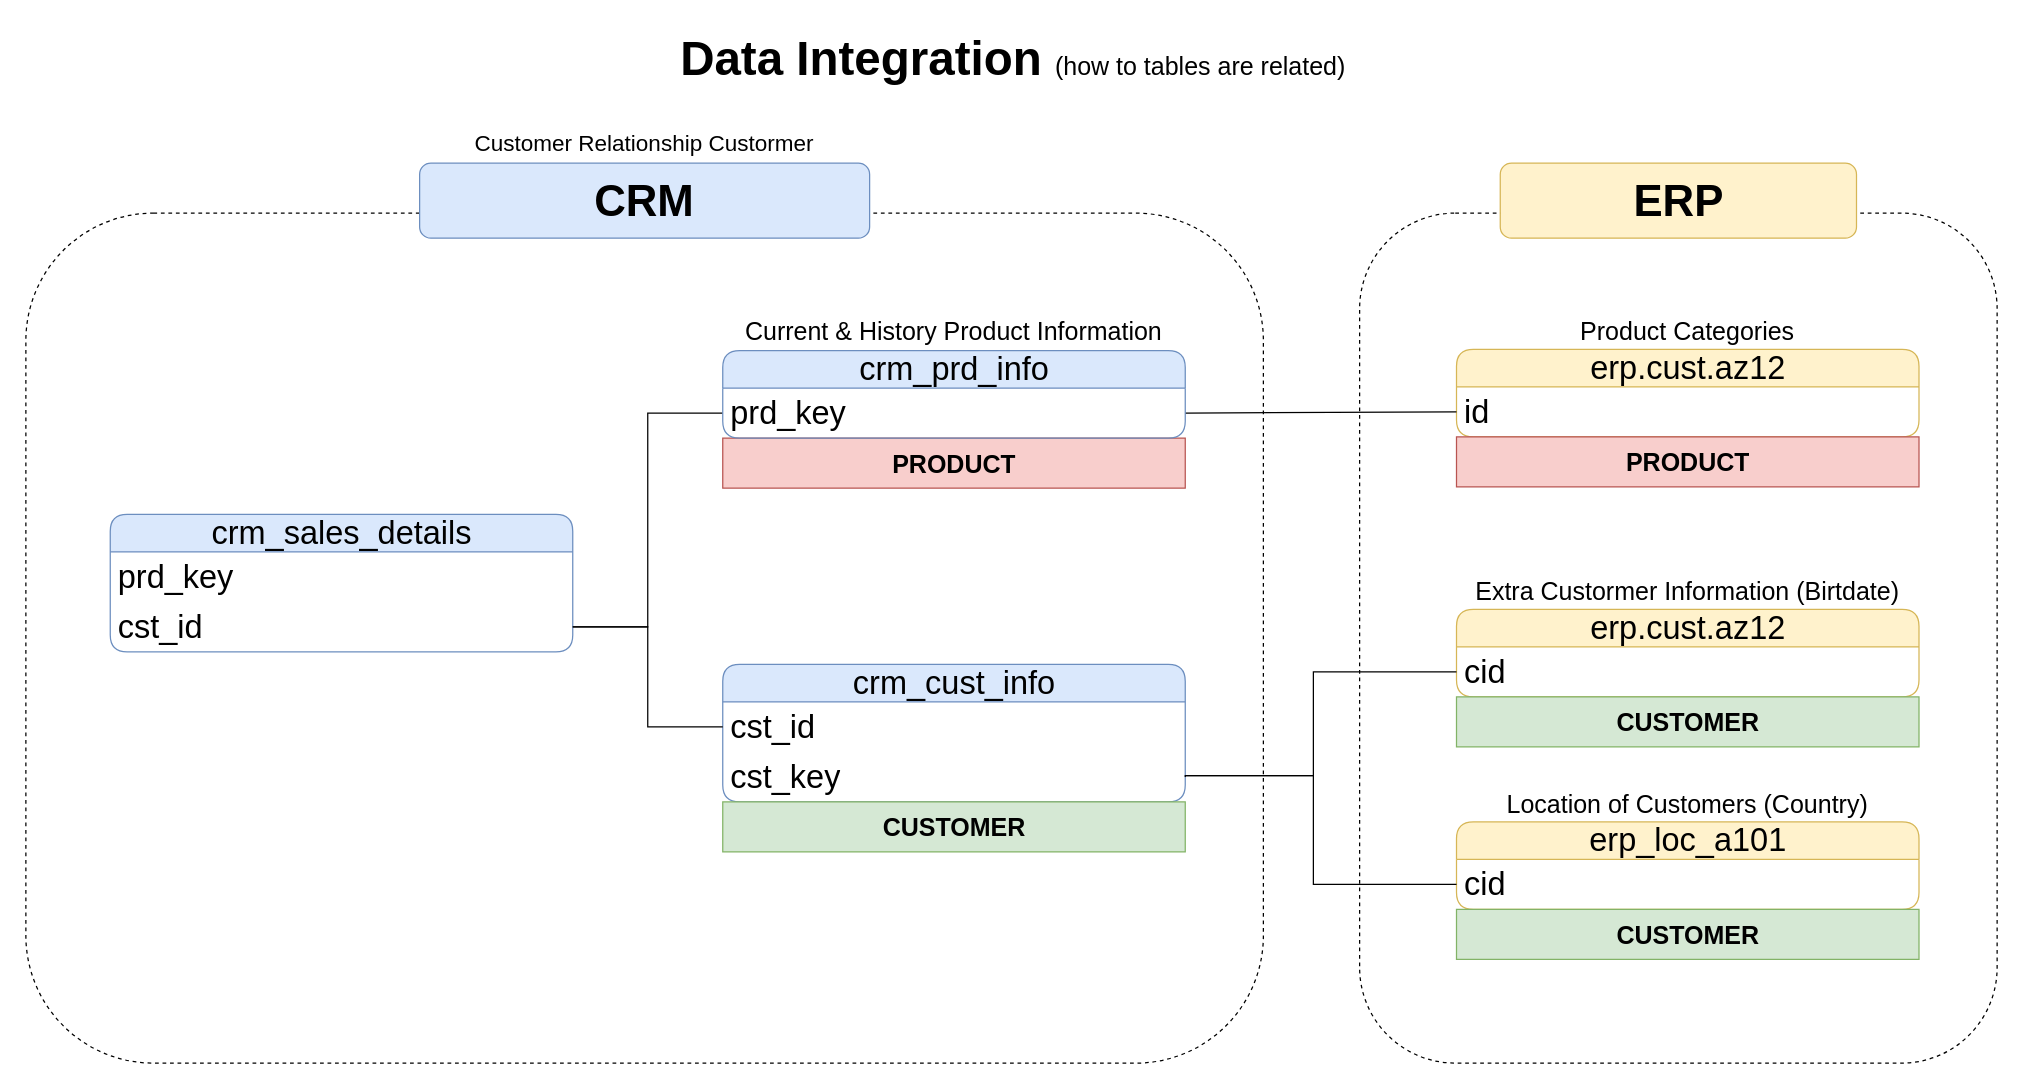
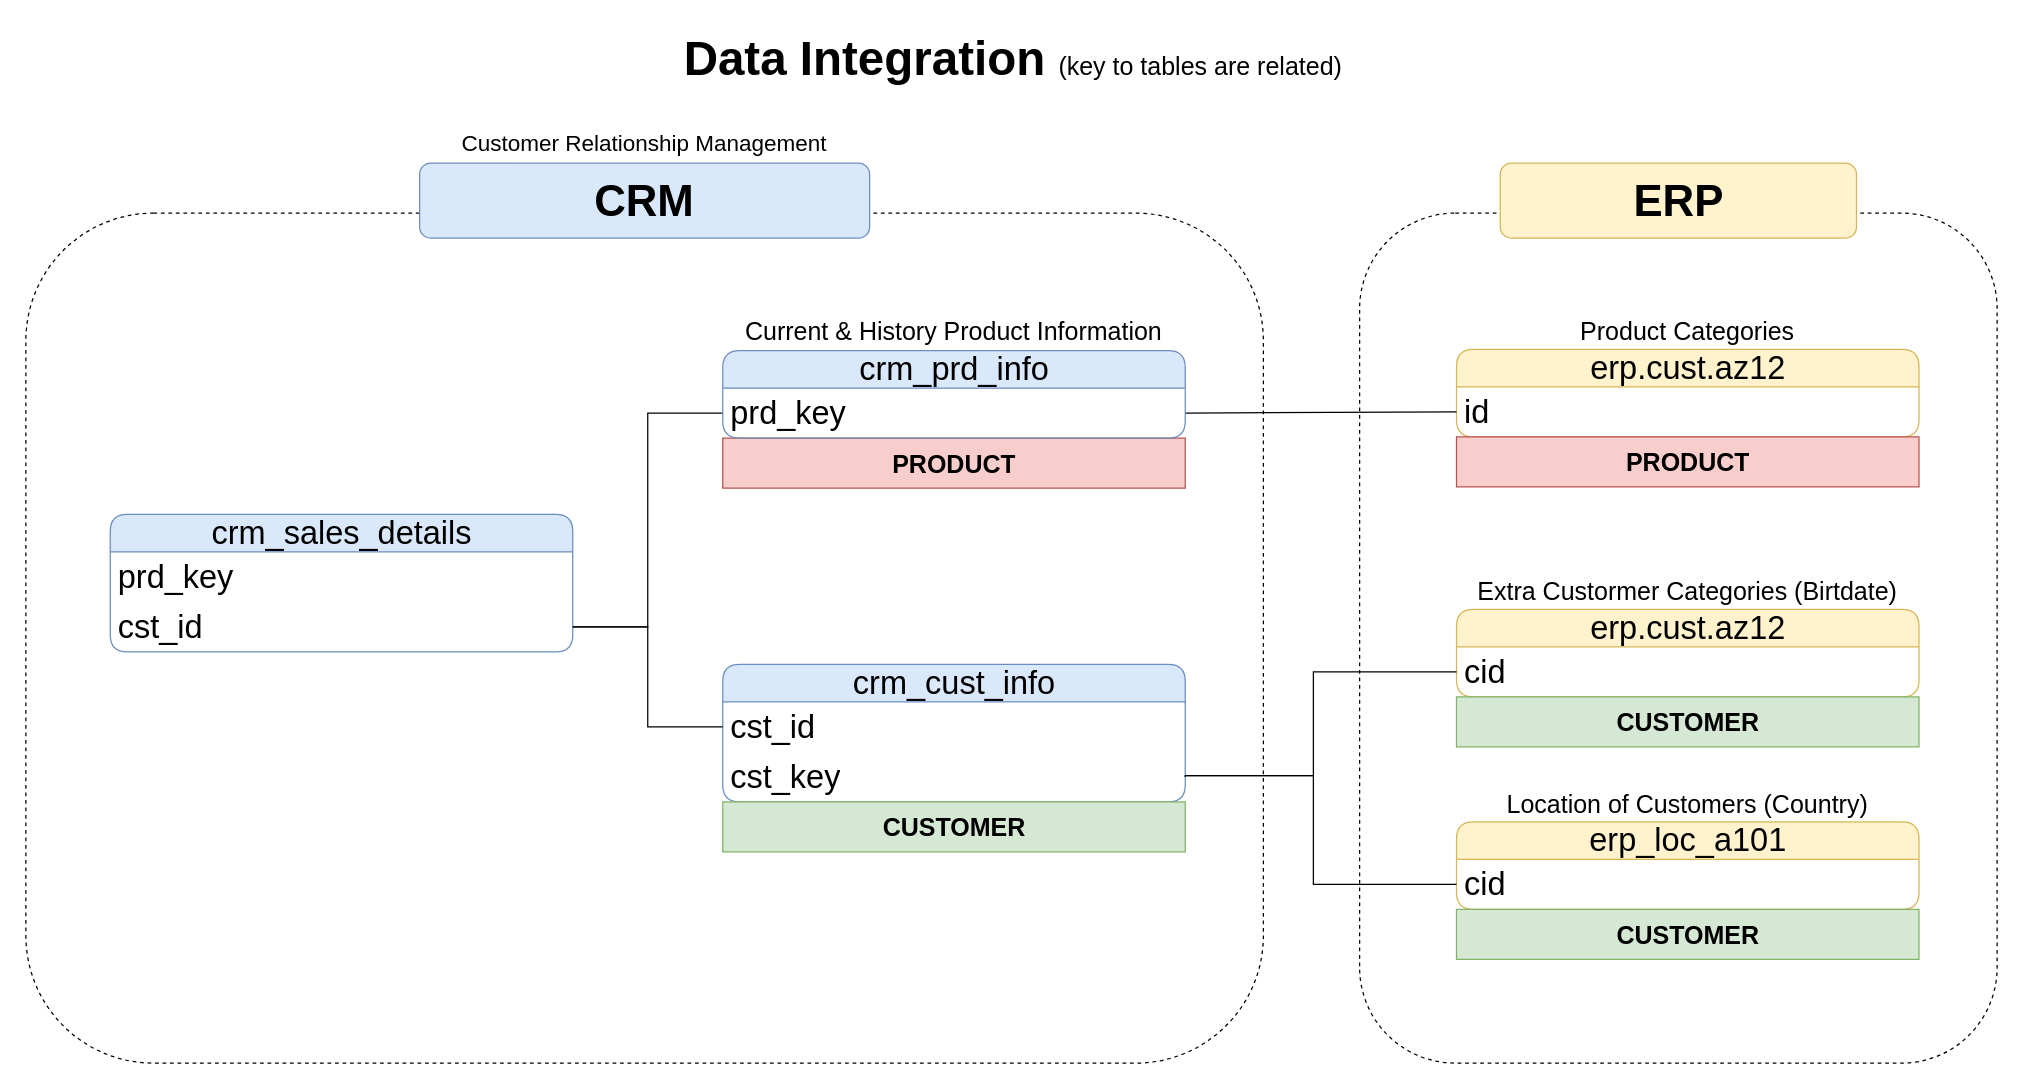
node "Data Integration (how to tables are related)": label "Data Integration (how to tables are related)" -> "Data Integration (key to tables are related)"
node "Customer Relationship Custormer": label "Customer Relationship Custormer" -> "Customer Relationship Management"
node "Extra Custormer Information (Birtdate)": label "Extra Custormer Information (Birtdate)" -> "Extra Custormer Categories (Birtdate)"
